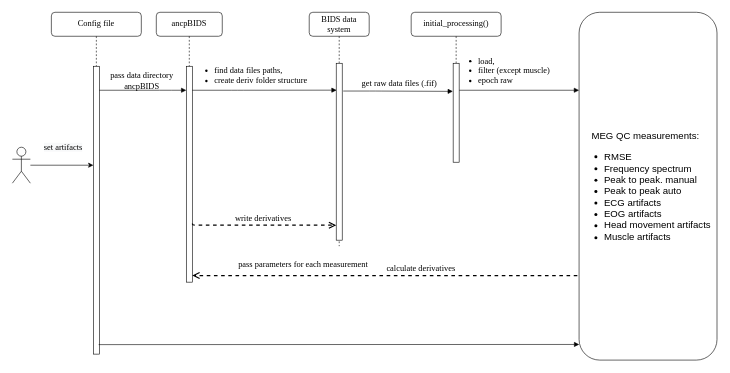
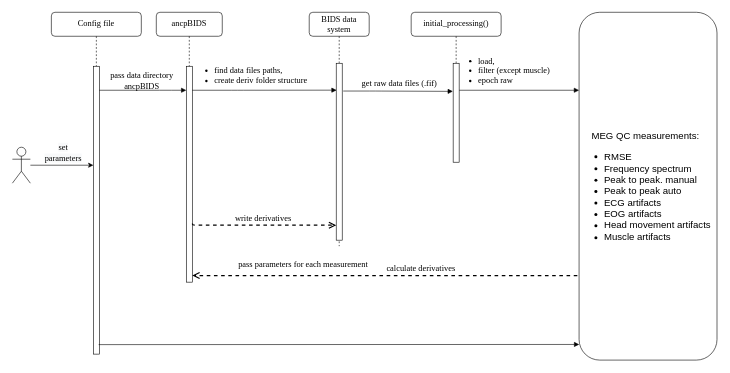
node "set artifacts": label "set artifacts" -> "set parameters"
